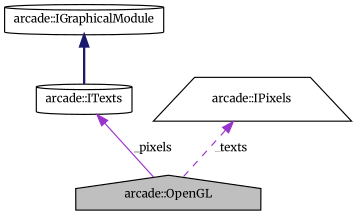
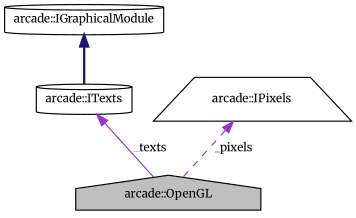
edge "arcade::OpenGL" -> "arcade::ITexts": label " _pixels" -> " _texts"
edge "arcade::OpenGL" -> "arcade::IPixels": label " _texts" -> " _pixels"
